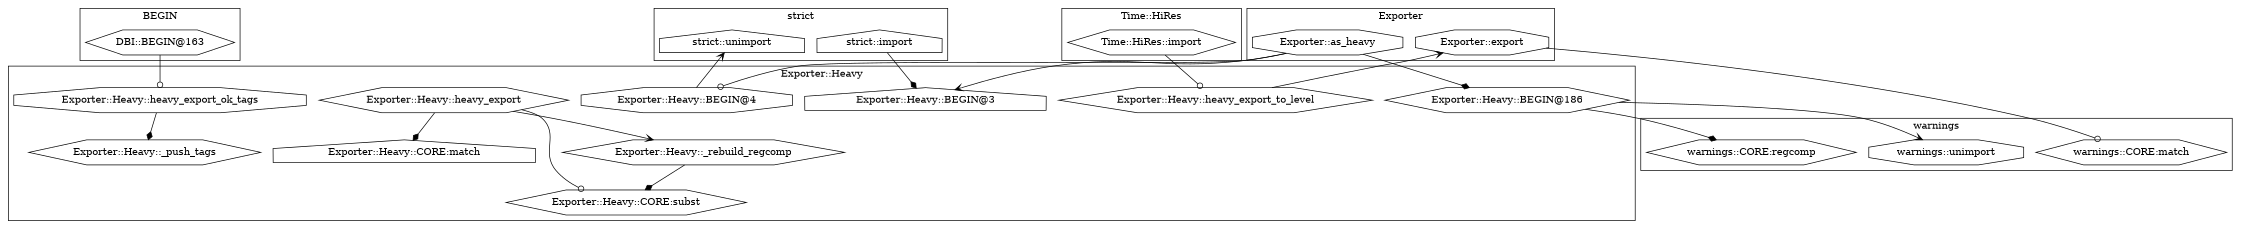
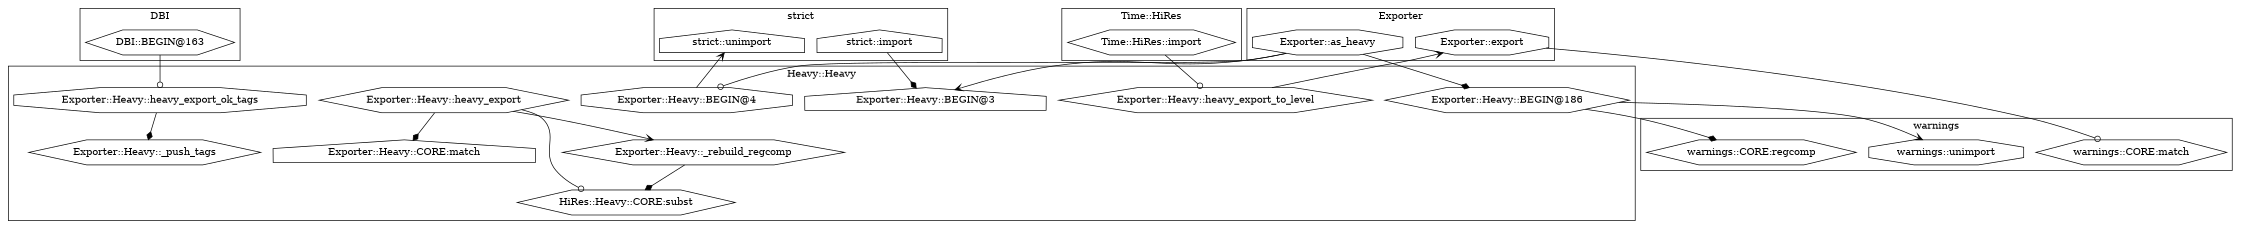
cluster "BEGIN": label "BEGIN" -> "DBI"
cluster "Exporter::Heavy": label "Exporter::Heavy" -> "Heavy::Heavy"
node "Exporter::Heavy::CORE:subst": label "Exporter::Heavy::CORE:subst" -> "HiRes::Heavy::CORE:subst"
